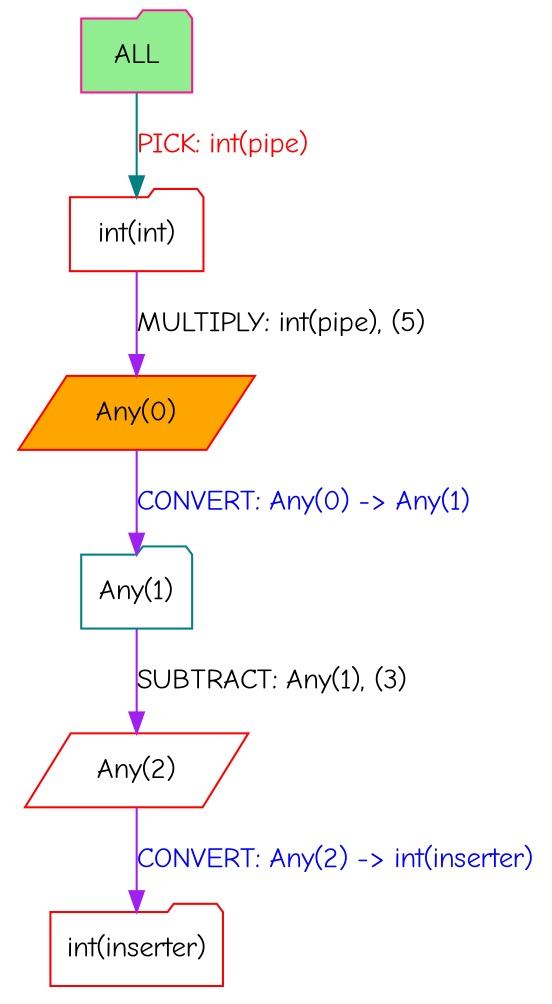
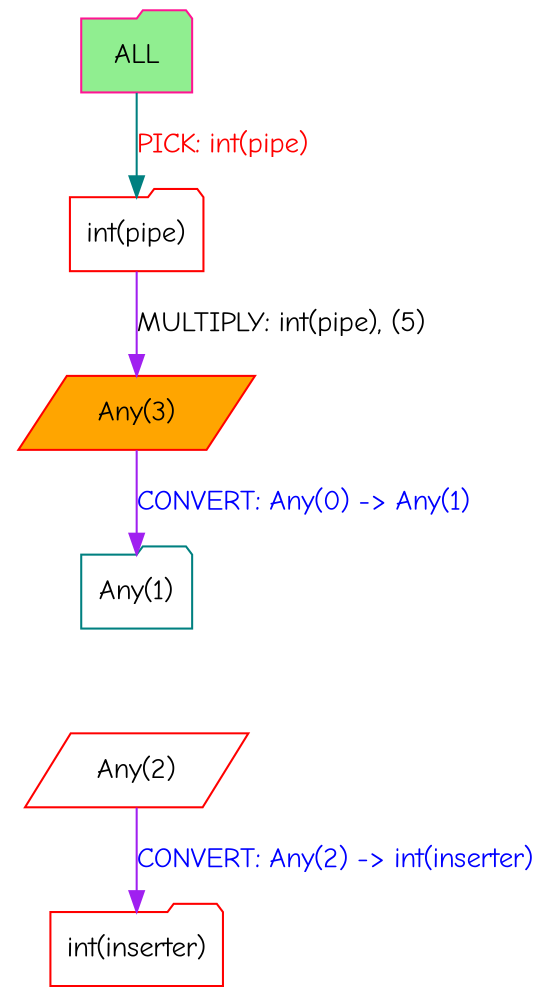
node "int(int)": label "int(int)" -> "int(pipe)"
node "Any(0)": label "Any(0)" -> "Any(3)"
edge "Any(1)" -> "Any(2)": removed, label "SUBTRACT: Any(1), (3)"
